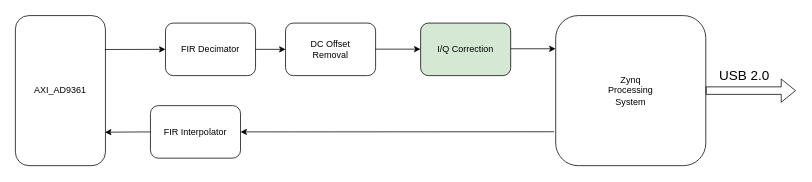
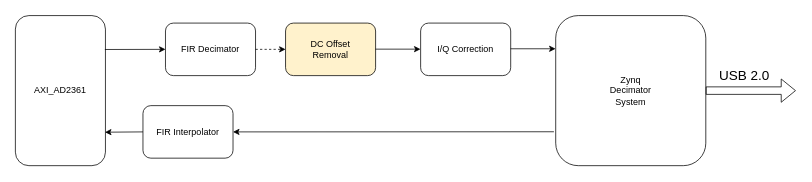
edge "FIR Decimator" -> "DC Offset Removal": style solid -> dashed
node "DC Offset Removal": fillcolor #ffffff -> #fff2cc
node "I/Q Correction": fillcolor #d5e8d4 -> #ffffff
node "AXI_AD9361": label "AXI_AD9361" -> "AXI_AD2361"
node "Zynq Processing System": label "Zynq Processing System" -> "Zynq Decimator System"
node "FIR Interpolator": moved (195, 132) -> (188, 132)
